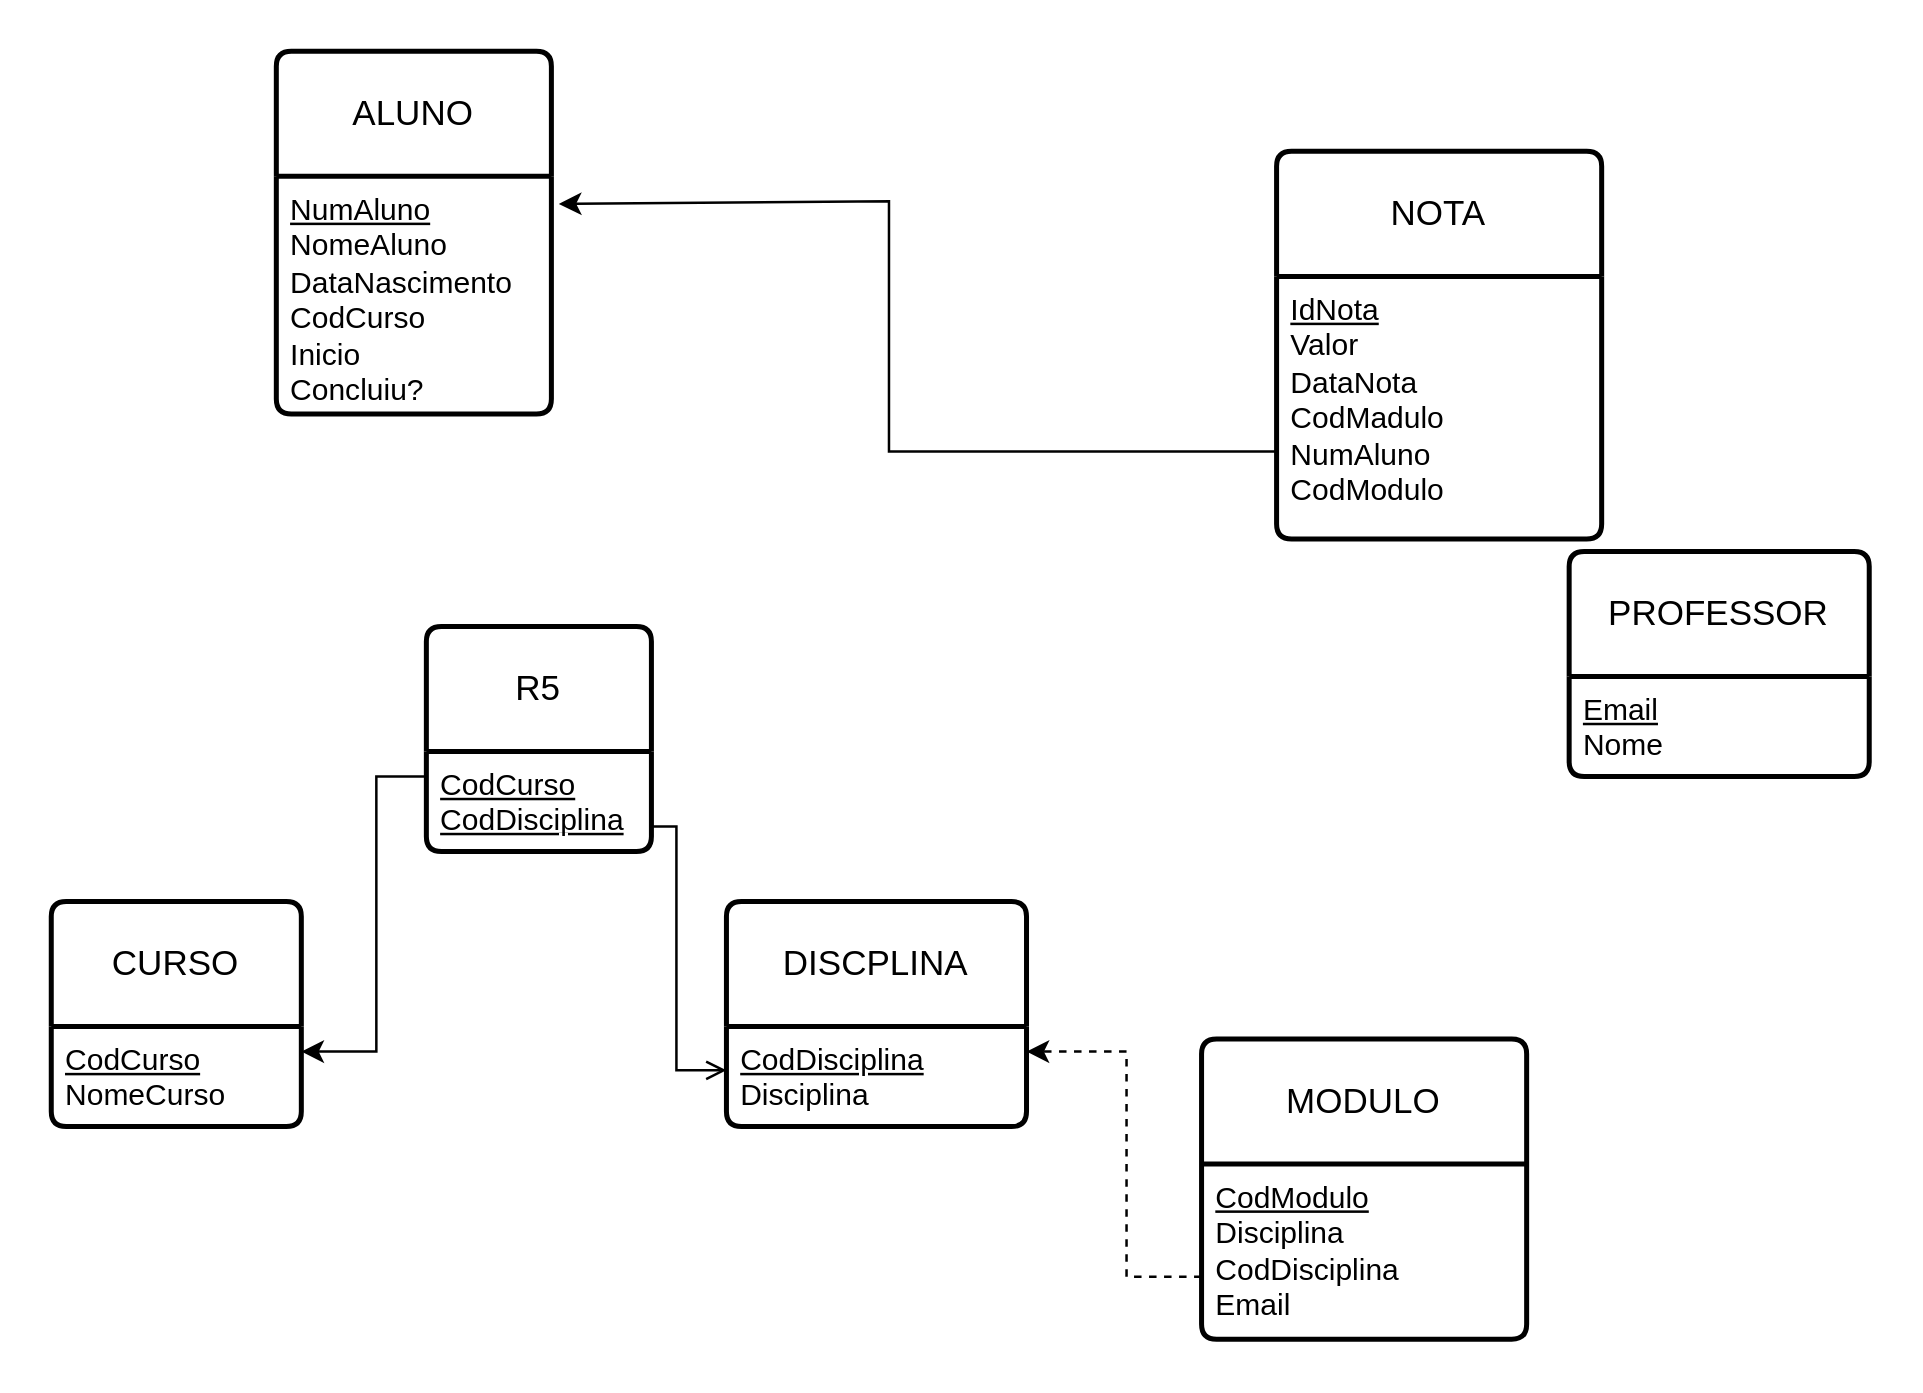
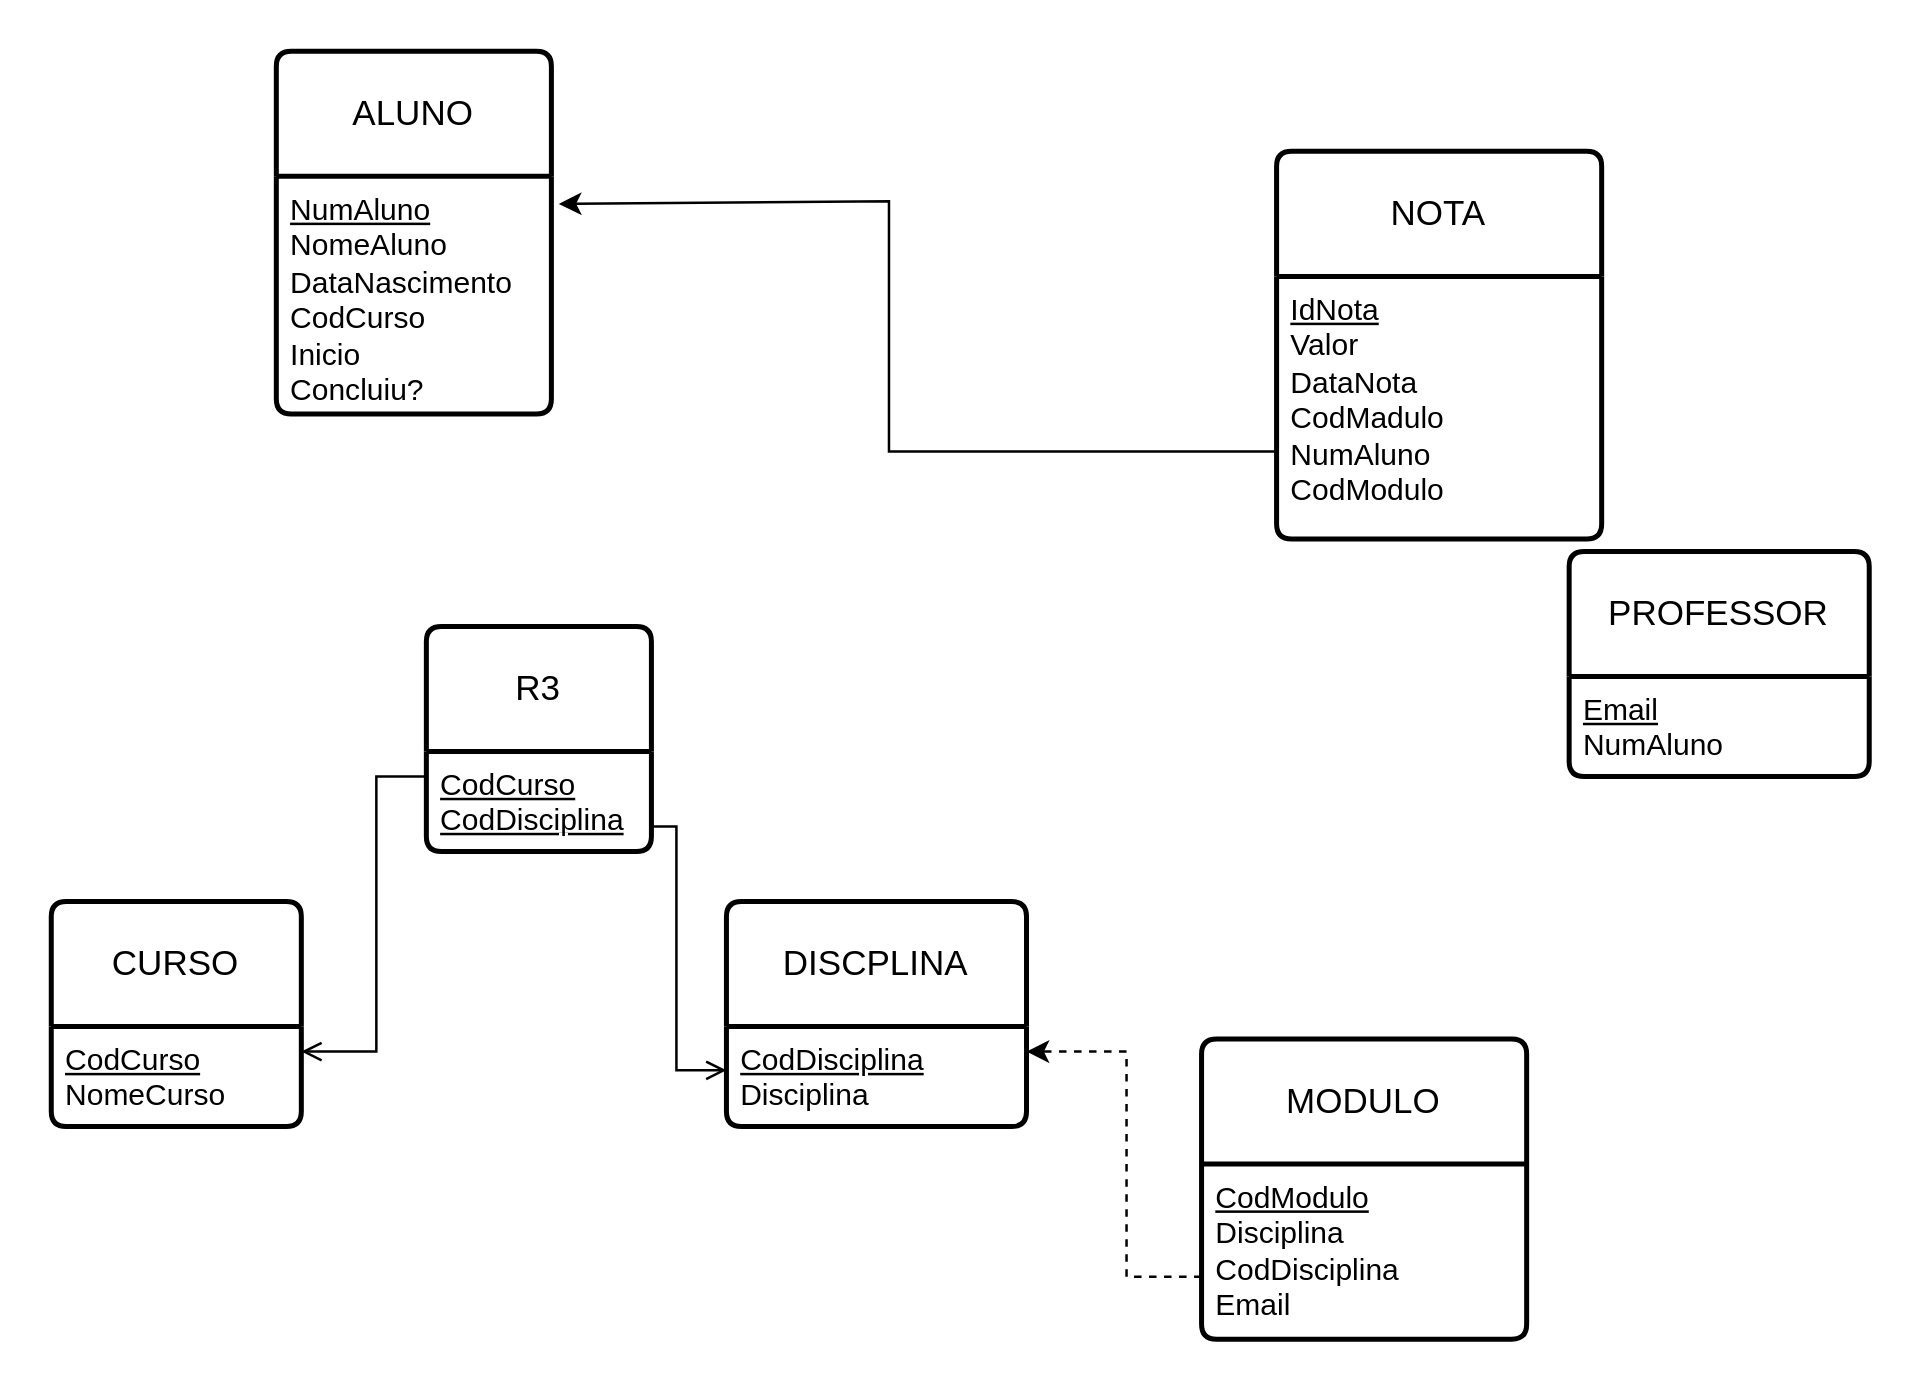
node "R5": label "R5" -> "R3"
node "Email Nome": label "Email Nome" -> "Email NumAluno"
edge "CodCurso CodDisciplina" -> "CodCurso NomeCurso": arrowhead classic -> open
